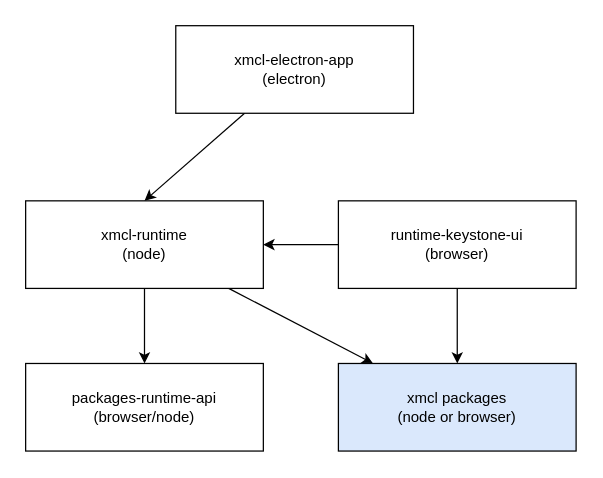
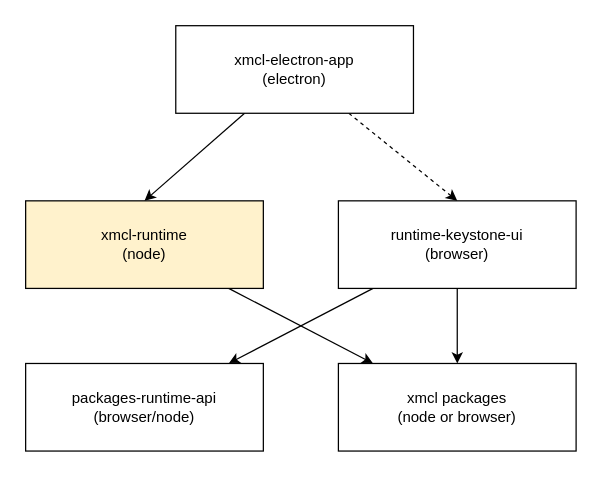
edge "xmcl-electron-app (electron)" -> "runtime-keystone-ui (browser)": added
node "xmcl-runtime (node)": fillcolor #ffffff -> #fff2cc
edge "runtime-keystone-ui (browser)" -> "xmcl-runtime (node)": now "runtime-keystone-ui (browser)" -> "packages-runtime-api (browser/node)"
edge "xmcl-runtime (node)" -> "packages-runtime-api (browser/node)": removed
node "xmcl packages (node or browser)": fillcolor #dae8fc -> #ffffff
